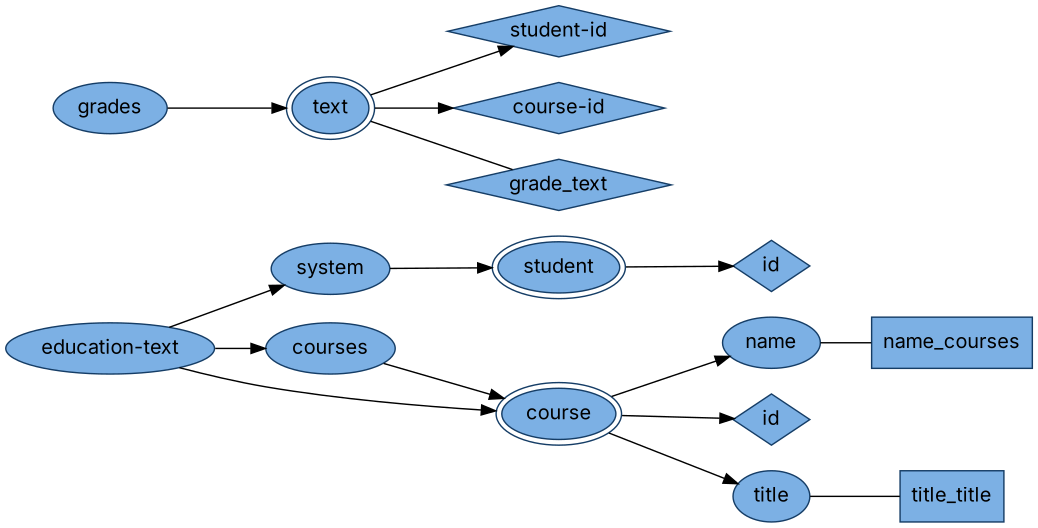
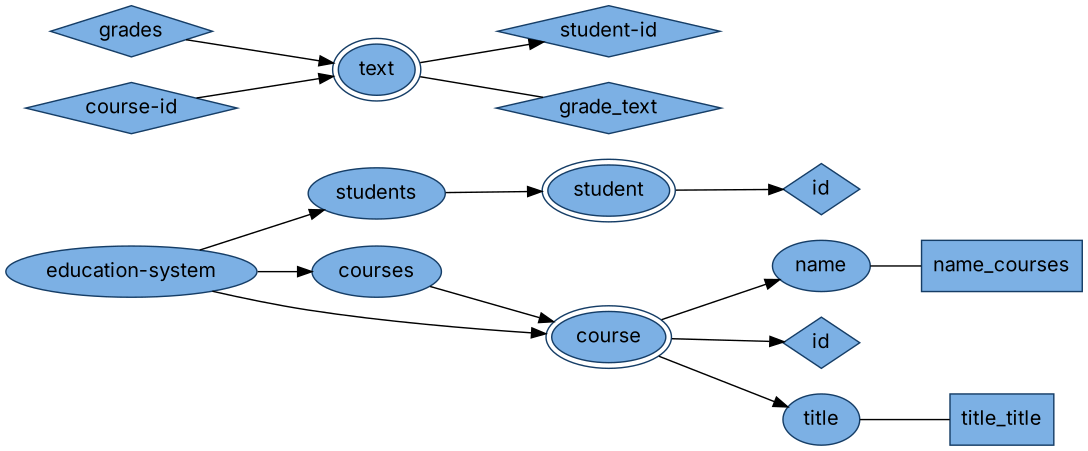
node "grades": shape ellipse -> diamond
edge "text" -> "course-id": reversed
node "system": label "system" -> "students"
node "education-text": label "education-text" -> "education-system"
